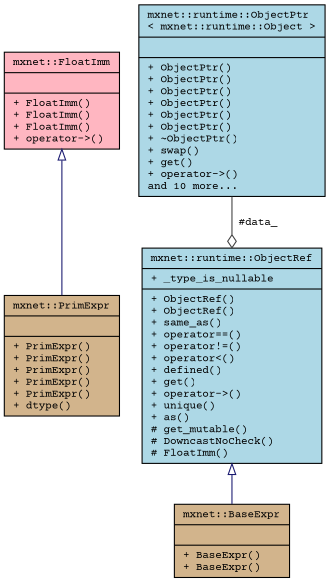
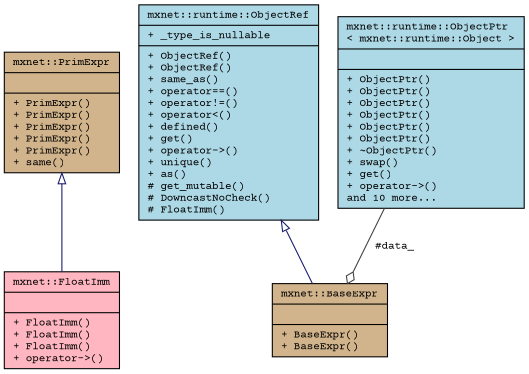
edge "mxnet::runtime::ObjectPtr" -> "mxnet::runtime::ObjectRef": now "mxnet::runtime::ObjectPtr" -> "mxnet::BaseExpr"
edge "mxnet::PrimExpr" -> "mxnet::FloatImm": reversed
node "mxnet::PrimExpr": text "+ dtype()" -> "+ same()"
